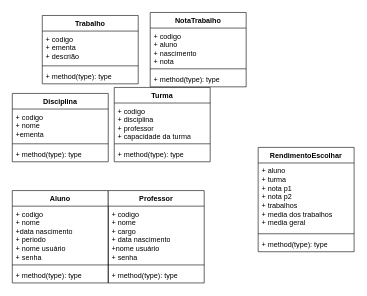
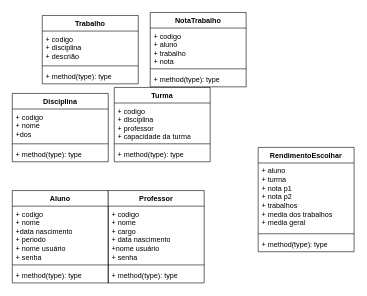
node "+ codigo + ementa + descrião": label "+ codigo + ementa + descrião" -> "+ codigo + disciplina + descrião"
node "+ codigo + aluno + nascimento + nota": label "+ codigo + aluno + nascimento + nota" -> "+ codigo + aluno + trabalho + nota"
node "+ codigo + nome +ementa": label "+ codigo + nome +ementa" -> "+ codigo + nome +dos"
